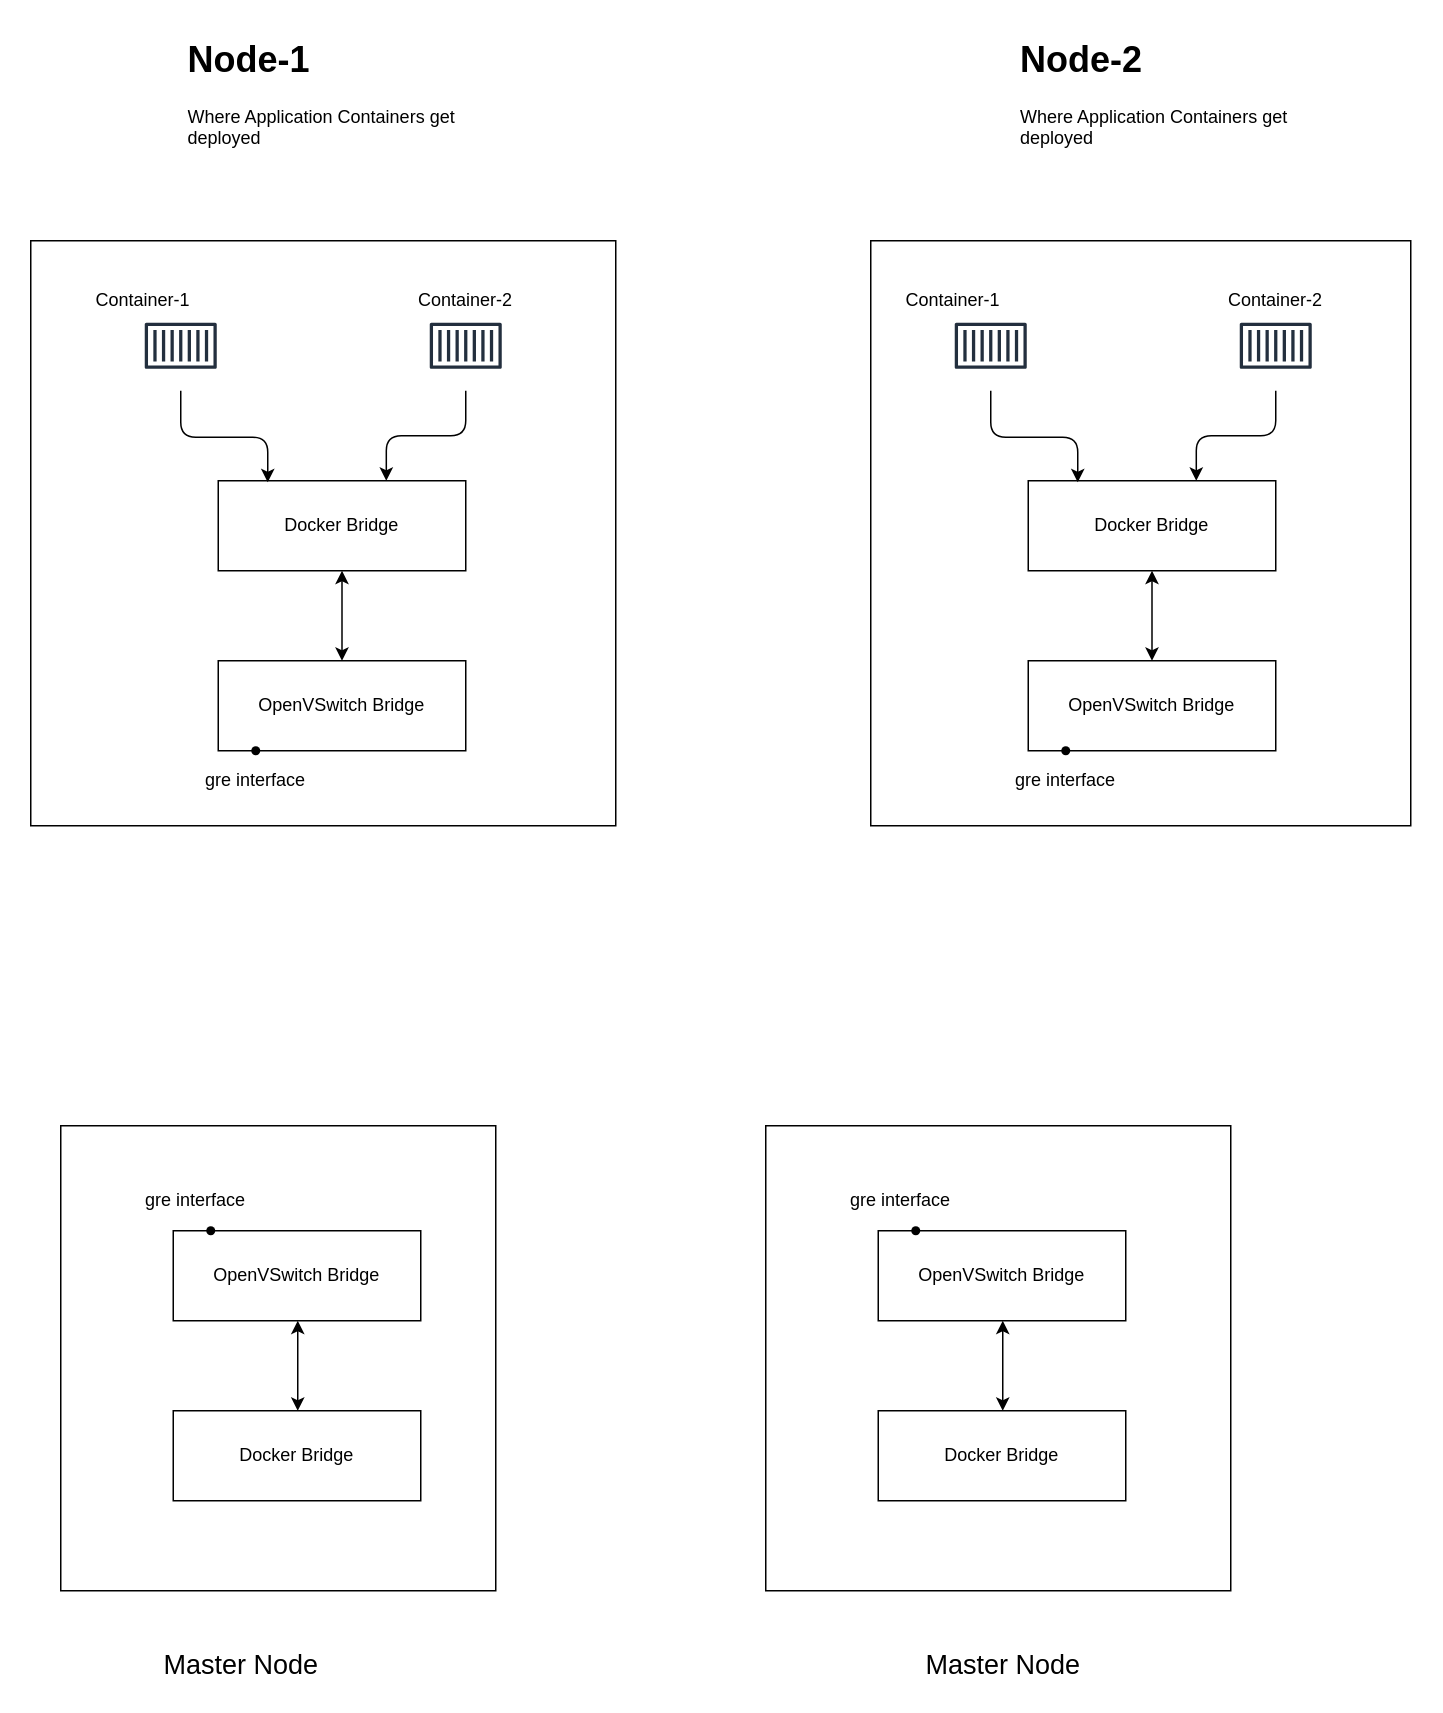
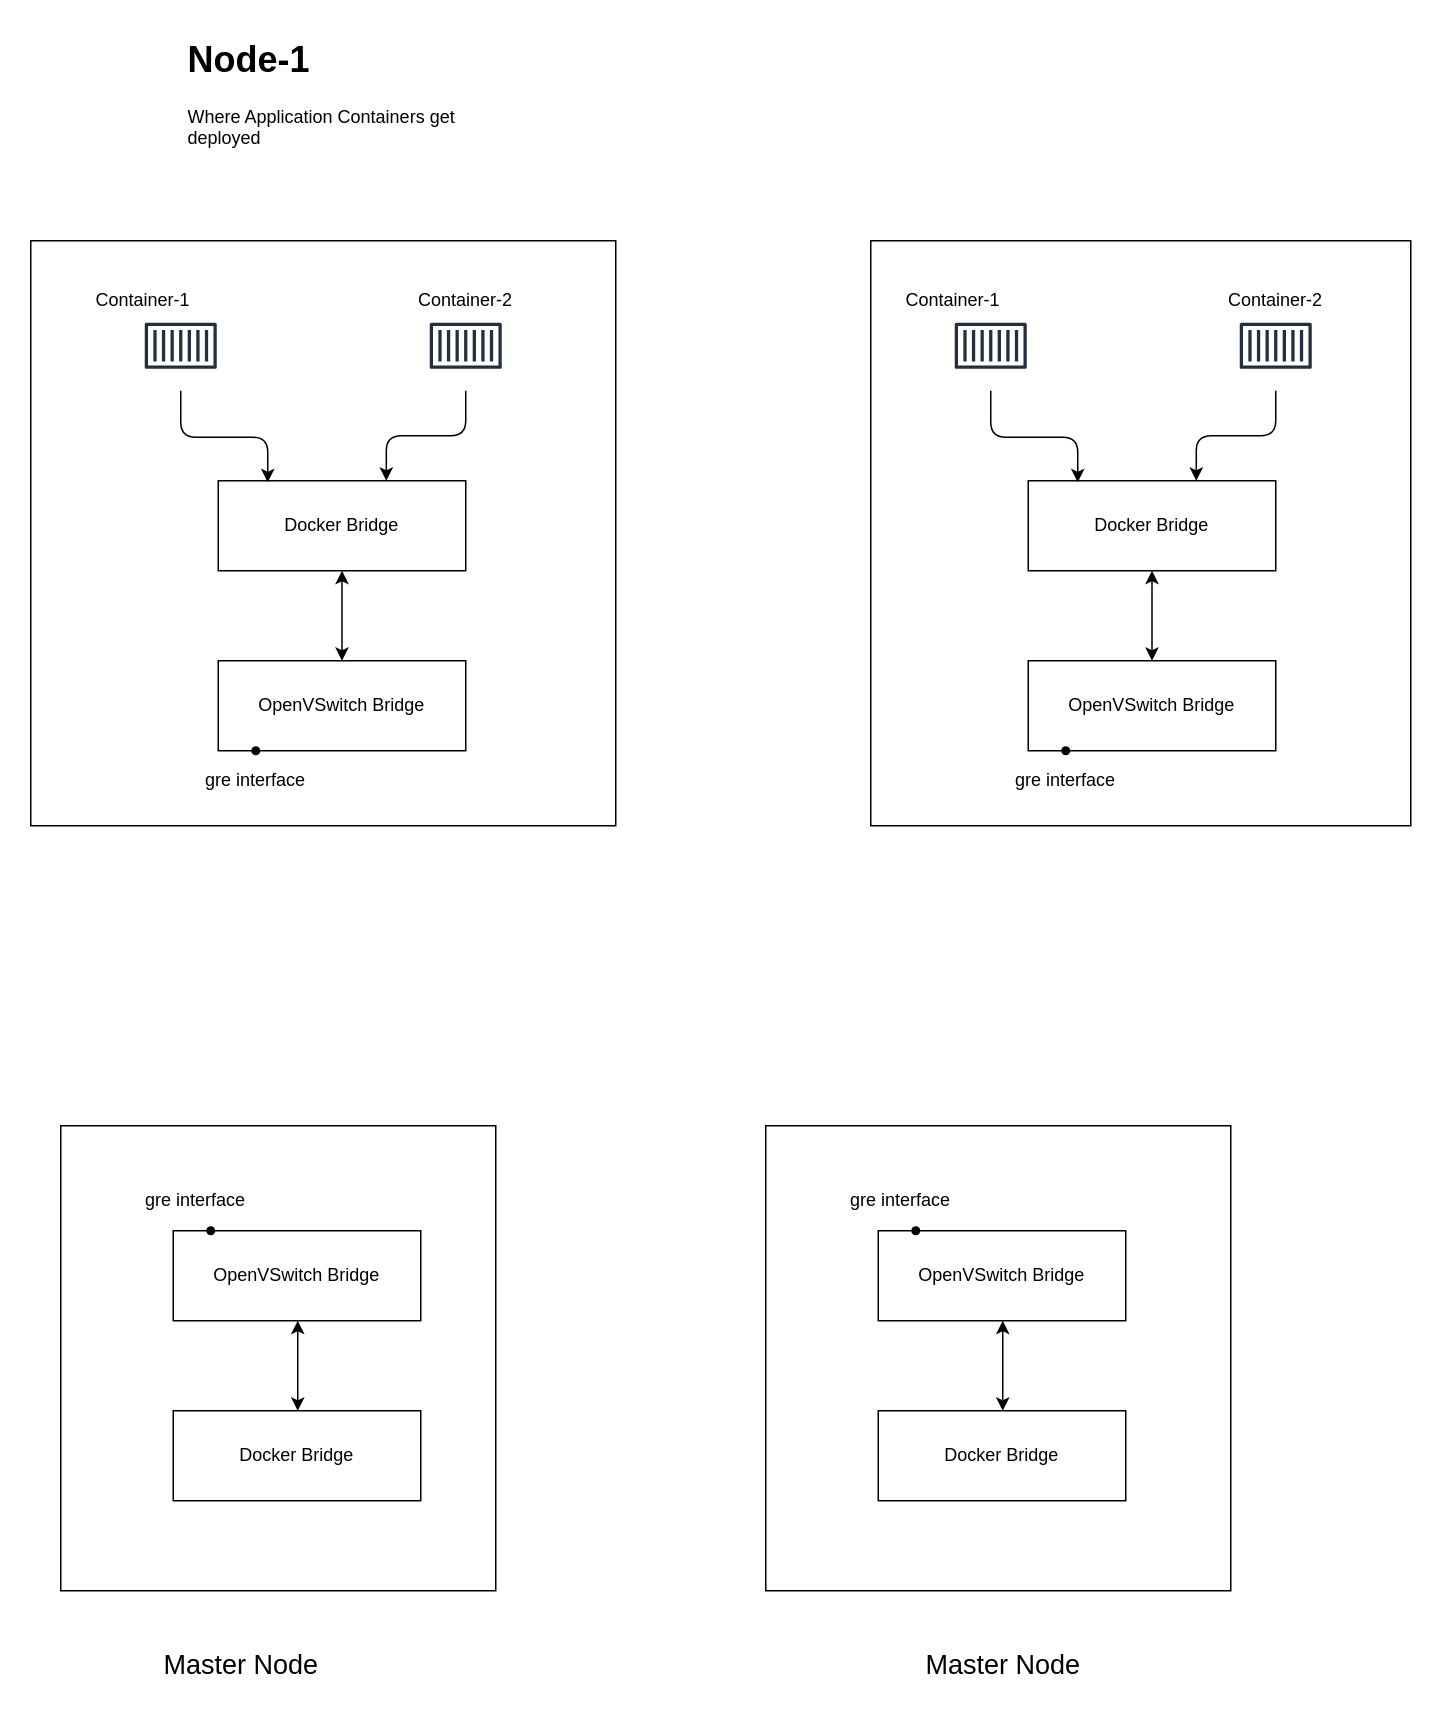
node "Node-2Where Application Containers get deployed": removed
